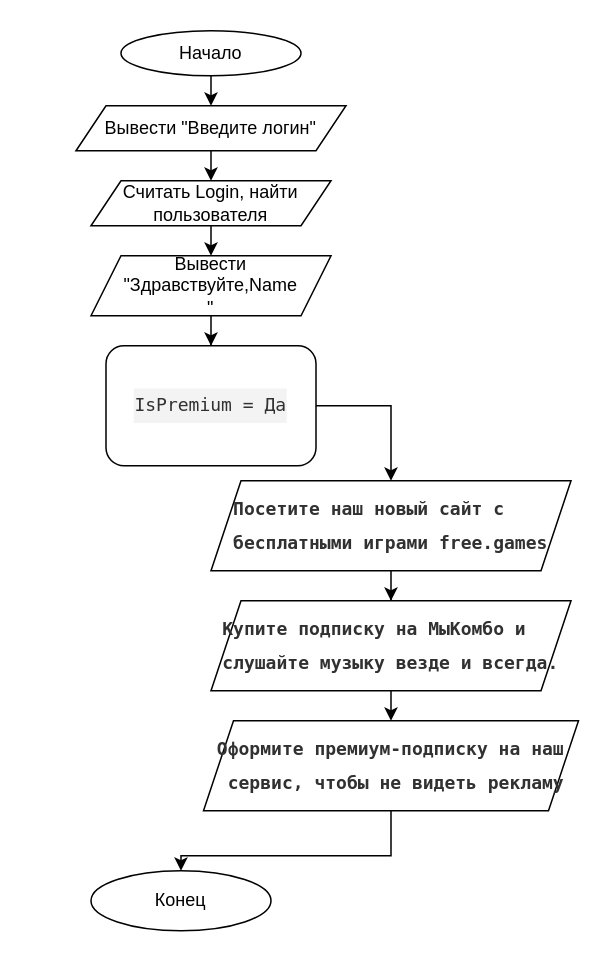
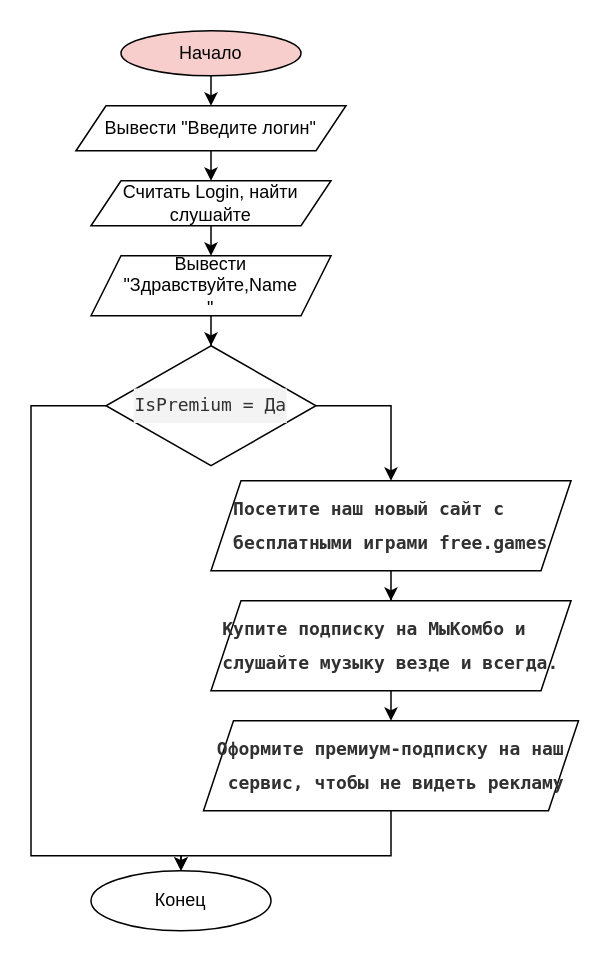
node "Начало": fillcolor #ffffff -> #f8cecc
node "Считать Login, найти пользователя": label "Считать Login, найти пользователя" -> "Считать Login, найти слушайте"
node "IsPremium = Да": shape rounded rectangle -> diamond
edge "IsPremium = Да" -> "Конец": added
